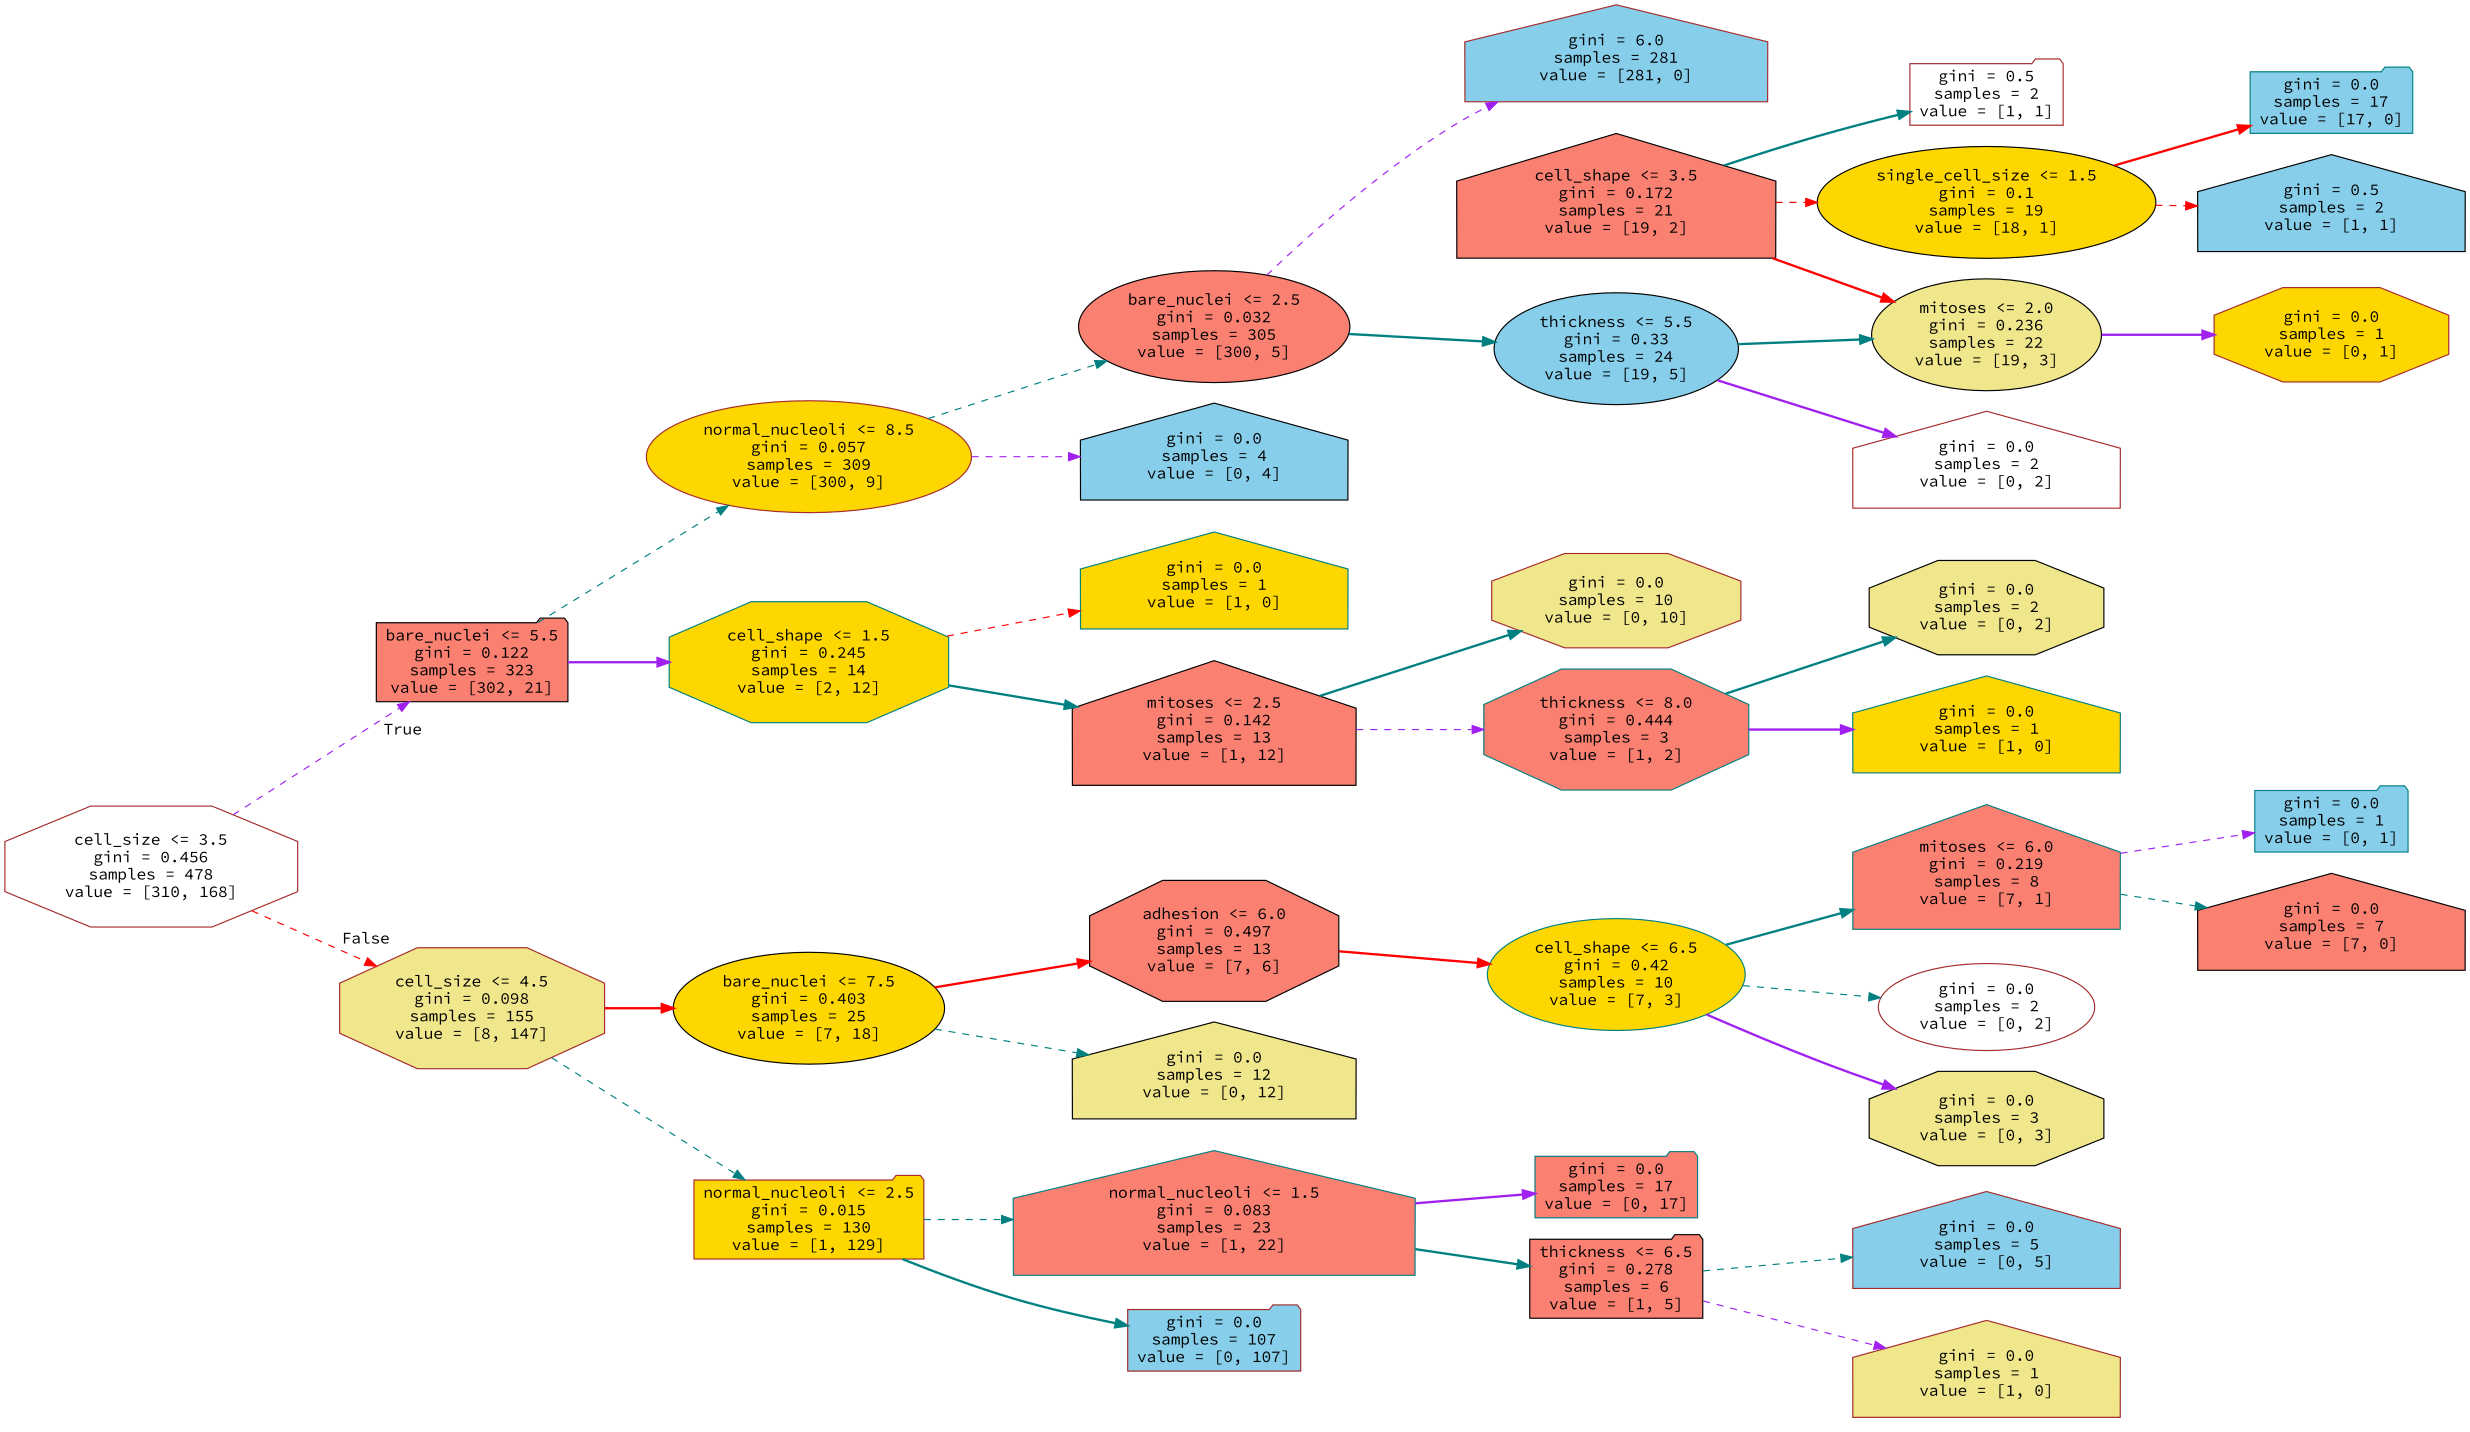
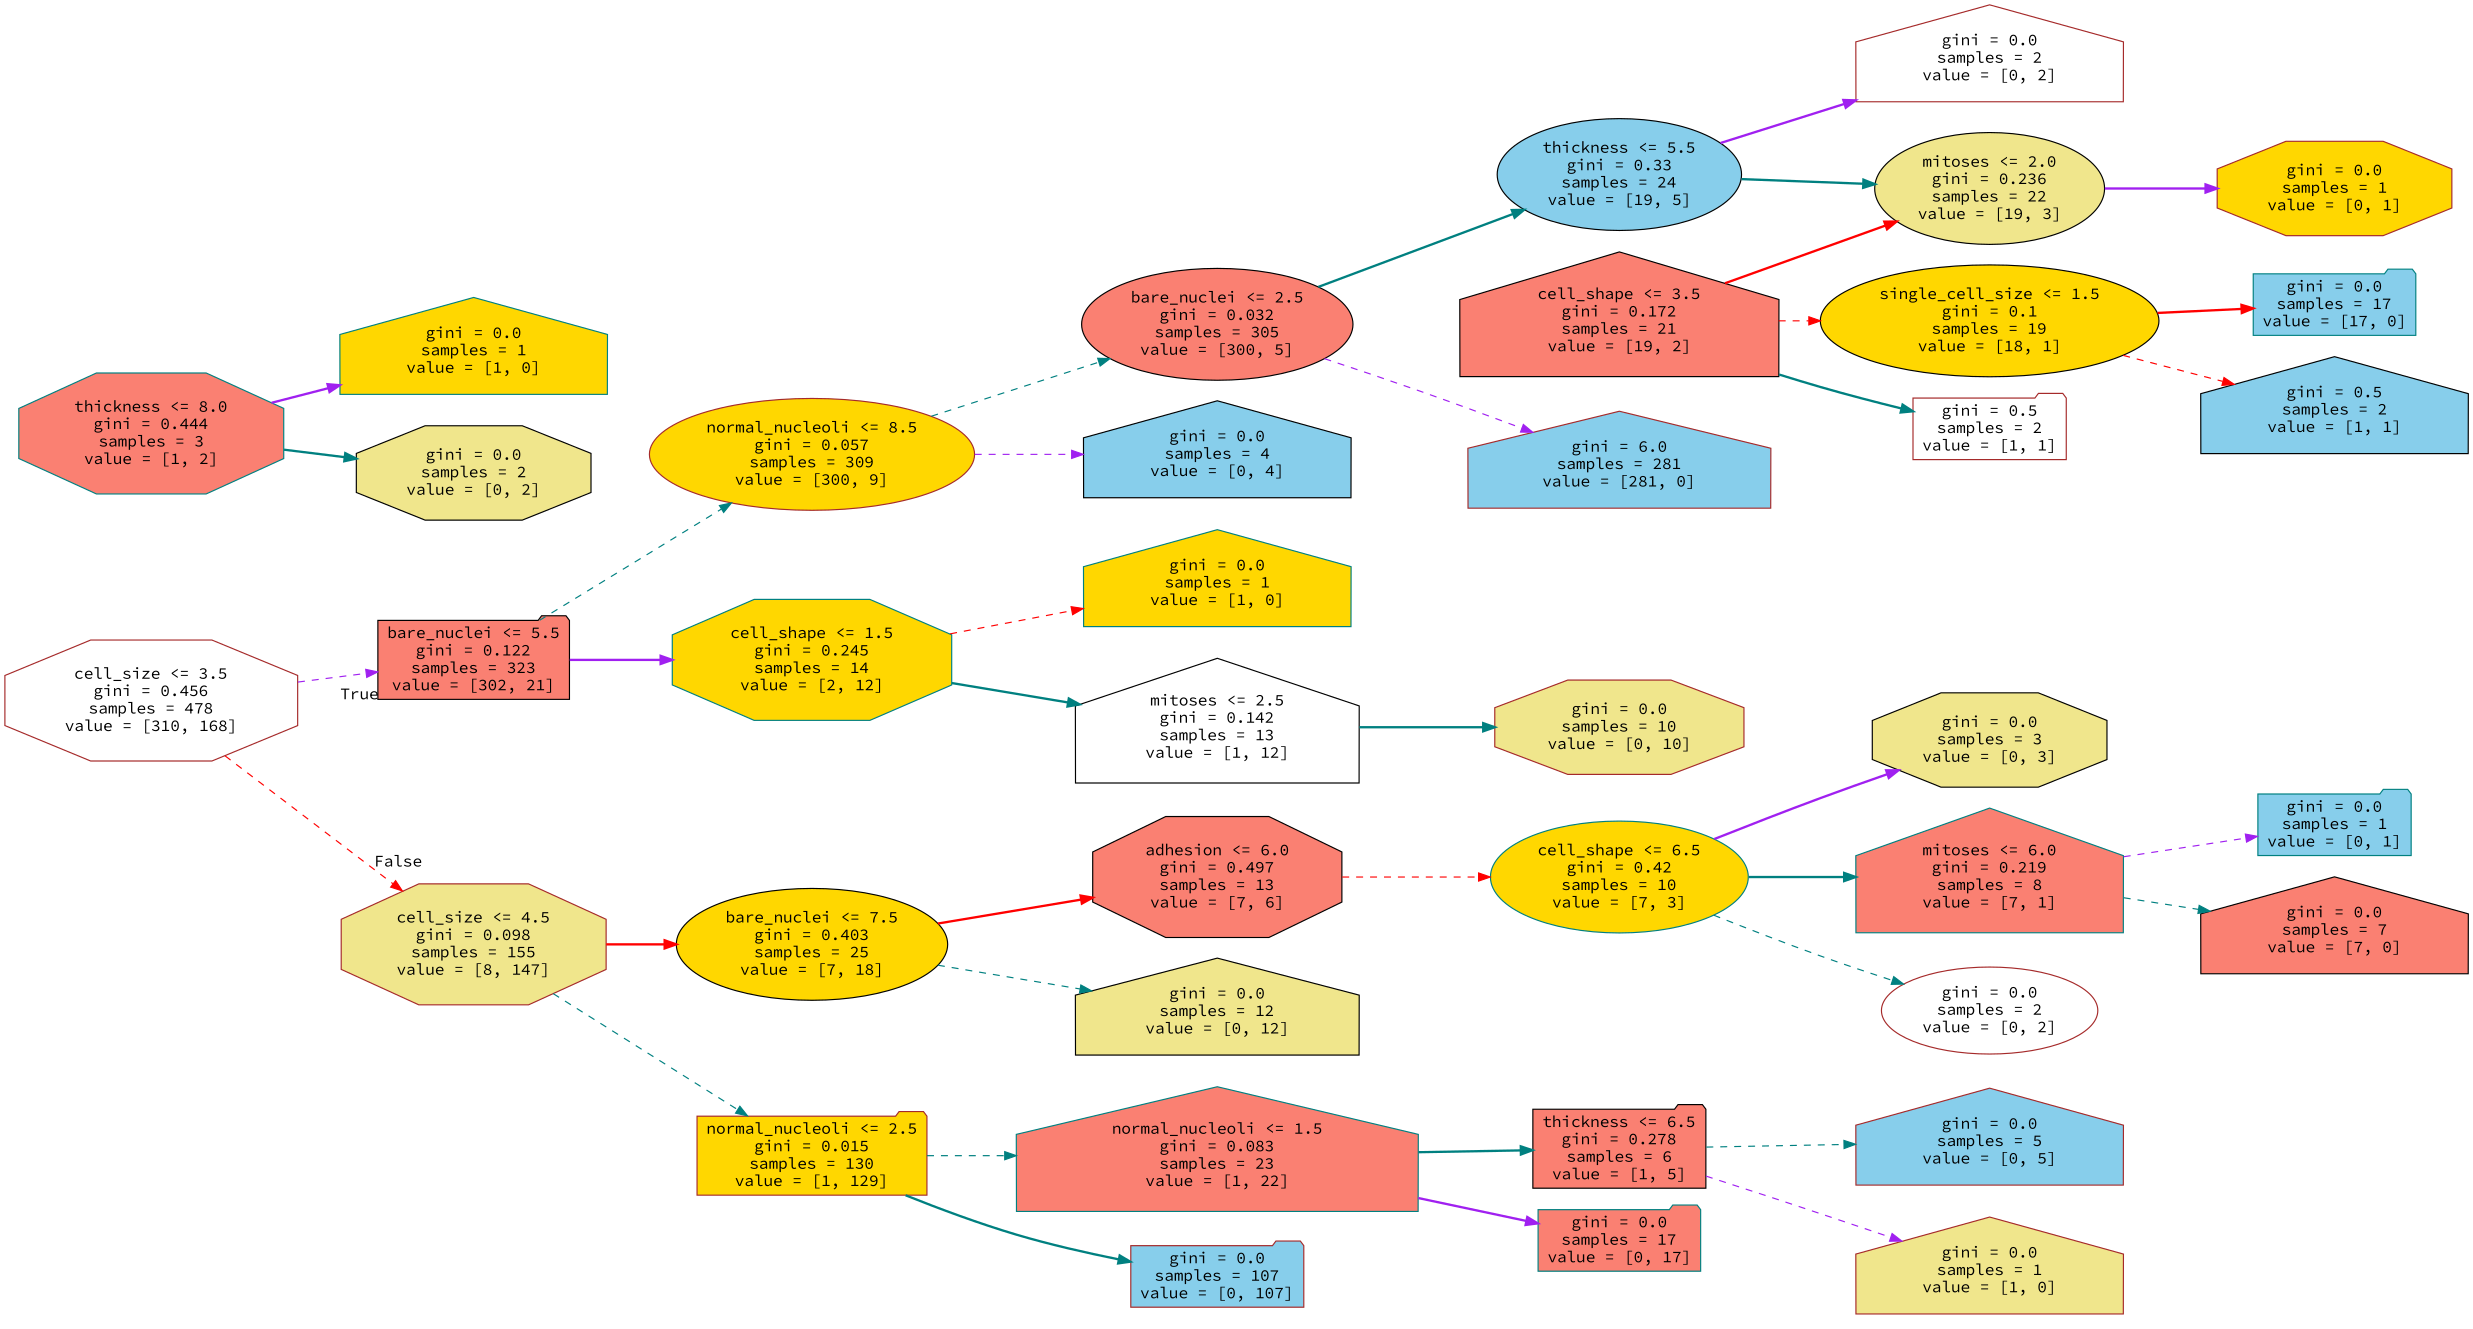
node "mitoses <= 2.5 gini = 0.142 samples = 13 value = [1, 12]": fillcolor salmon -> white
edge "mitoses <= 2.5 gini = 0.142 samples = 13 value = [1, 12]" -> "thickness <= 8.0 gini = 0.444 samples = 3 value = [1, 2]": removed
edge "adhesion <= 6.0 gini = 0.497 samples = 13 value = [7, 6]" -> "cell_shape <= 6.5 gini = 0.42 samples = 10 value = [7, 3]": style bold -> dashed
